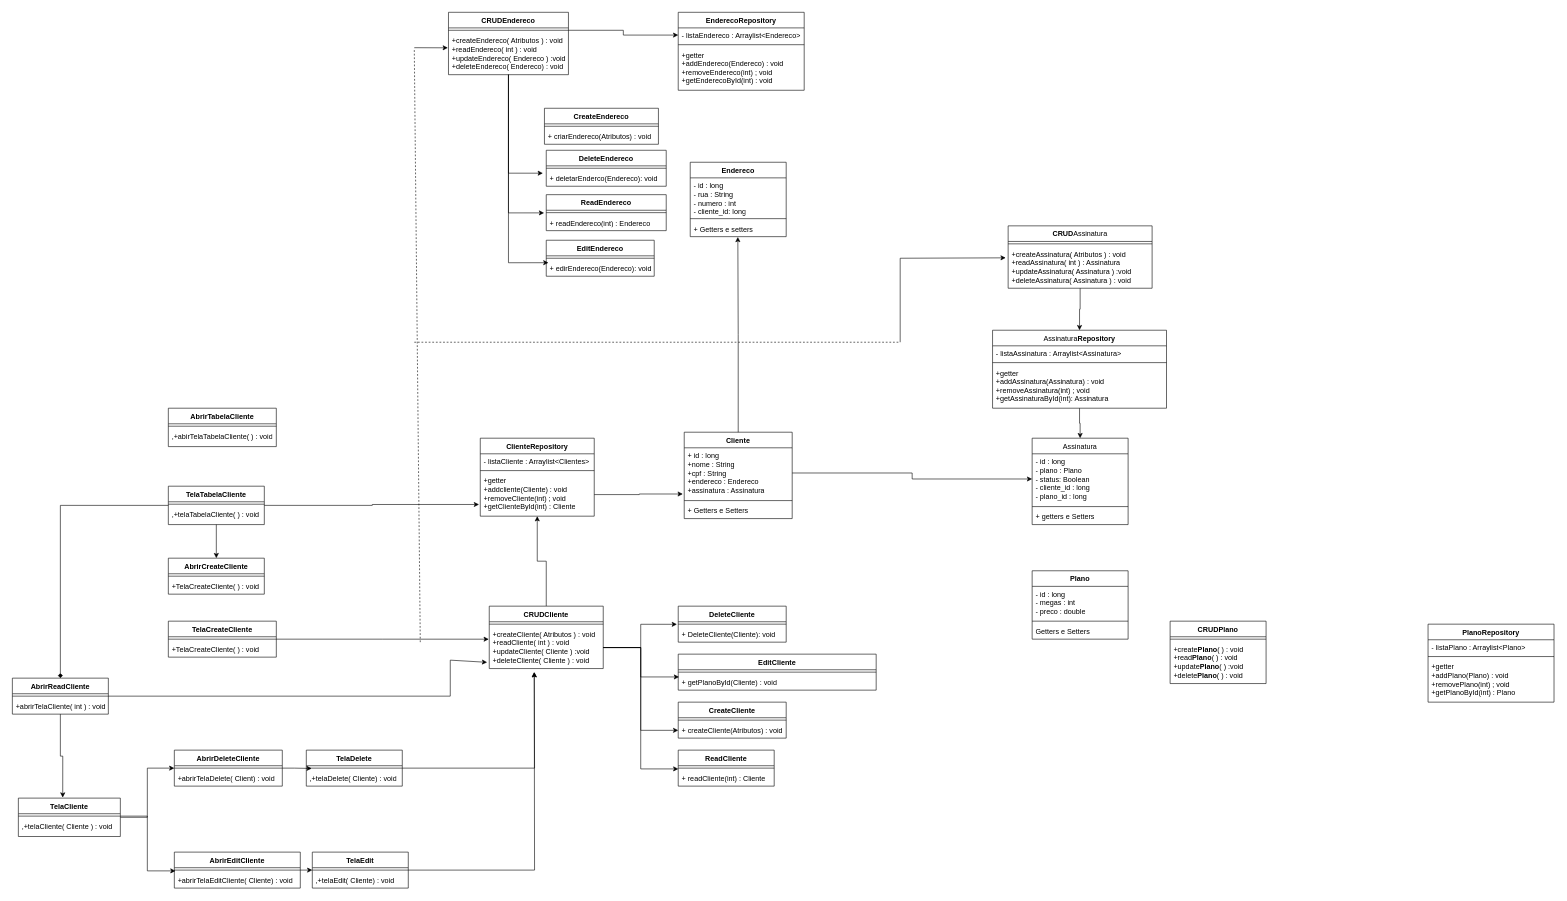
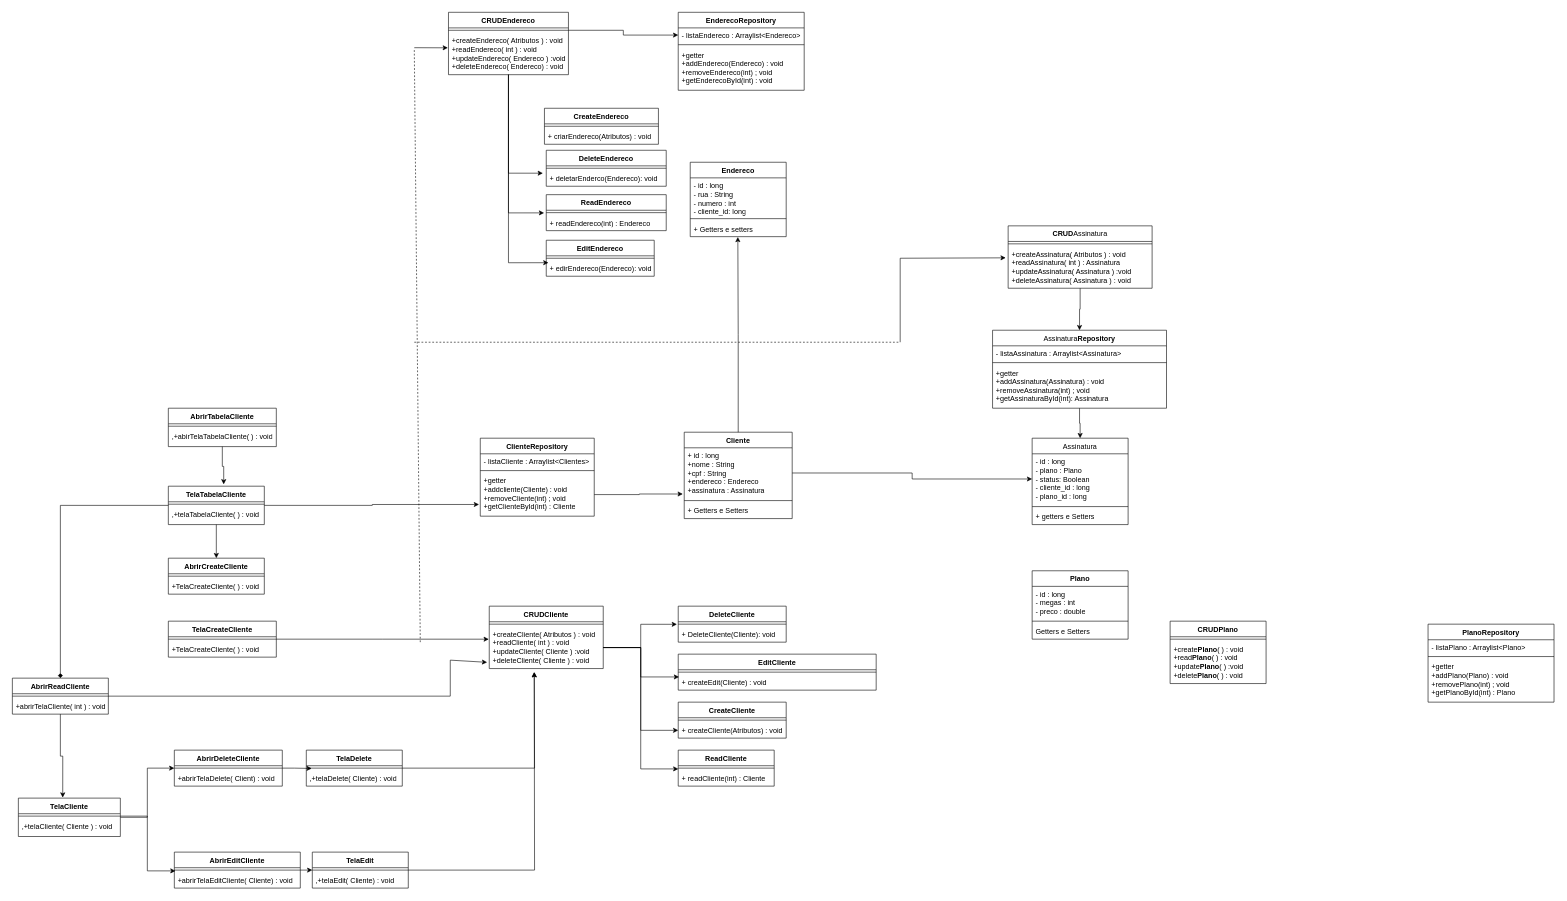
edge "AbrirTabelaCliente" -> "TelaTabelaCliente": added
edge "CRUDCliente" -> "ClienteRepository": removed
node "+ getPlanoById(Cliente) : void": label "+ getPlanoById(Cliente) : void" -> "+ createEdit(Cliente) : void"
